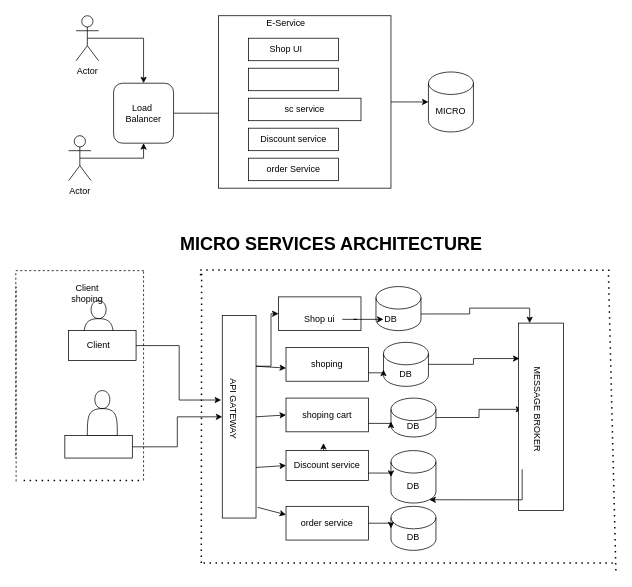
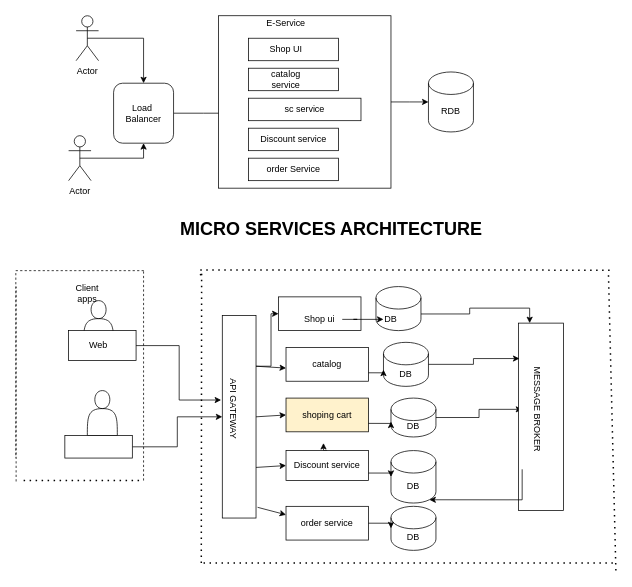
node "catalog service": added
node "MICRO": label "MICRO" -> "RDB"
node "MICRO SERVICES ARCHITECTURE": moved (331, 244) -> (331, 229)
node "Client shoping": label "Client shoping" -> "Client apps"
node "Client": label "Client" -> "Web"
node "shoping": label "shoping" -> "catalog"
node "shoping cart": fillcolor #ffffff -> #fff2cc
